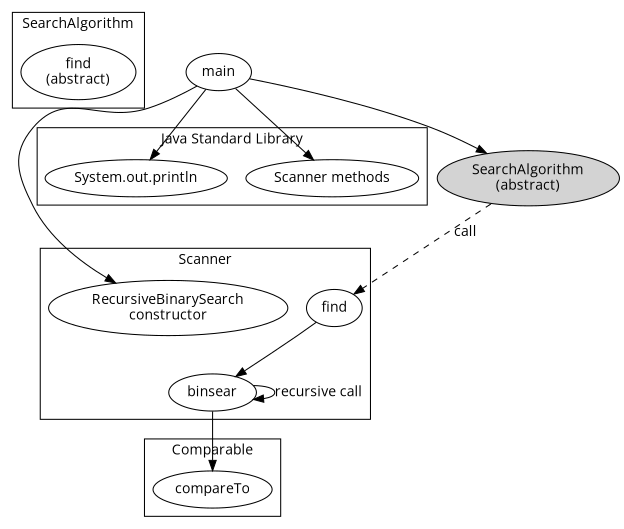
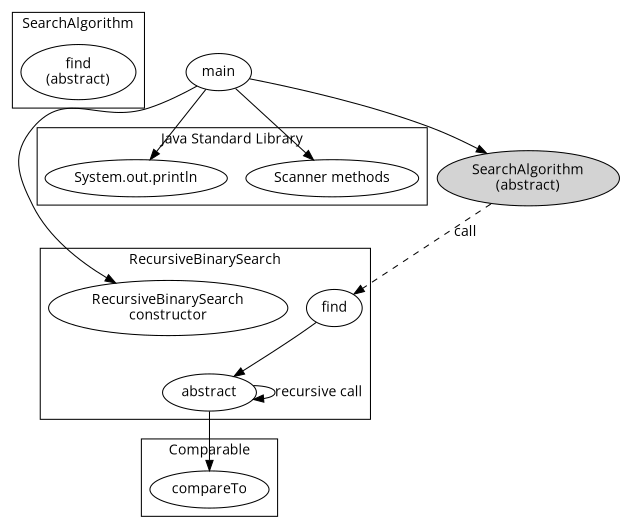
cluster "Scanner": label "Scanner" -> "RecursiveBinarySearch"
node "binsear": label "binsear" -> "abstract"
